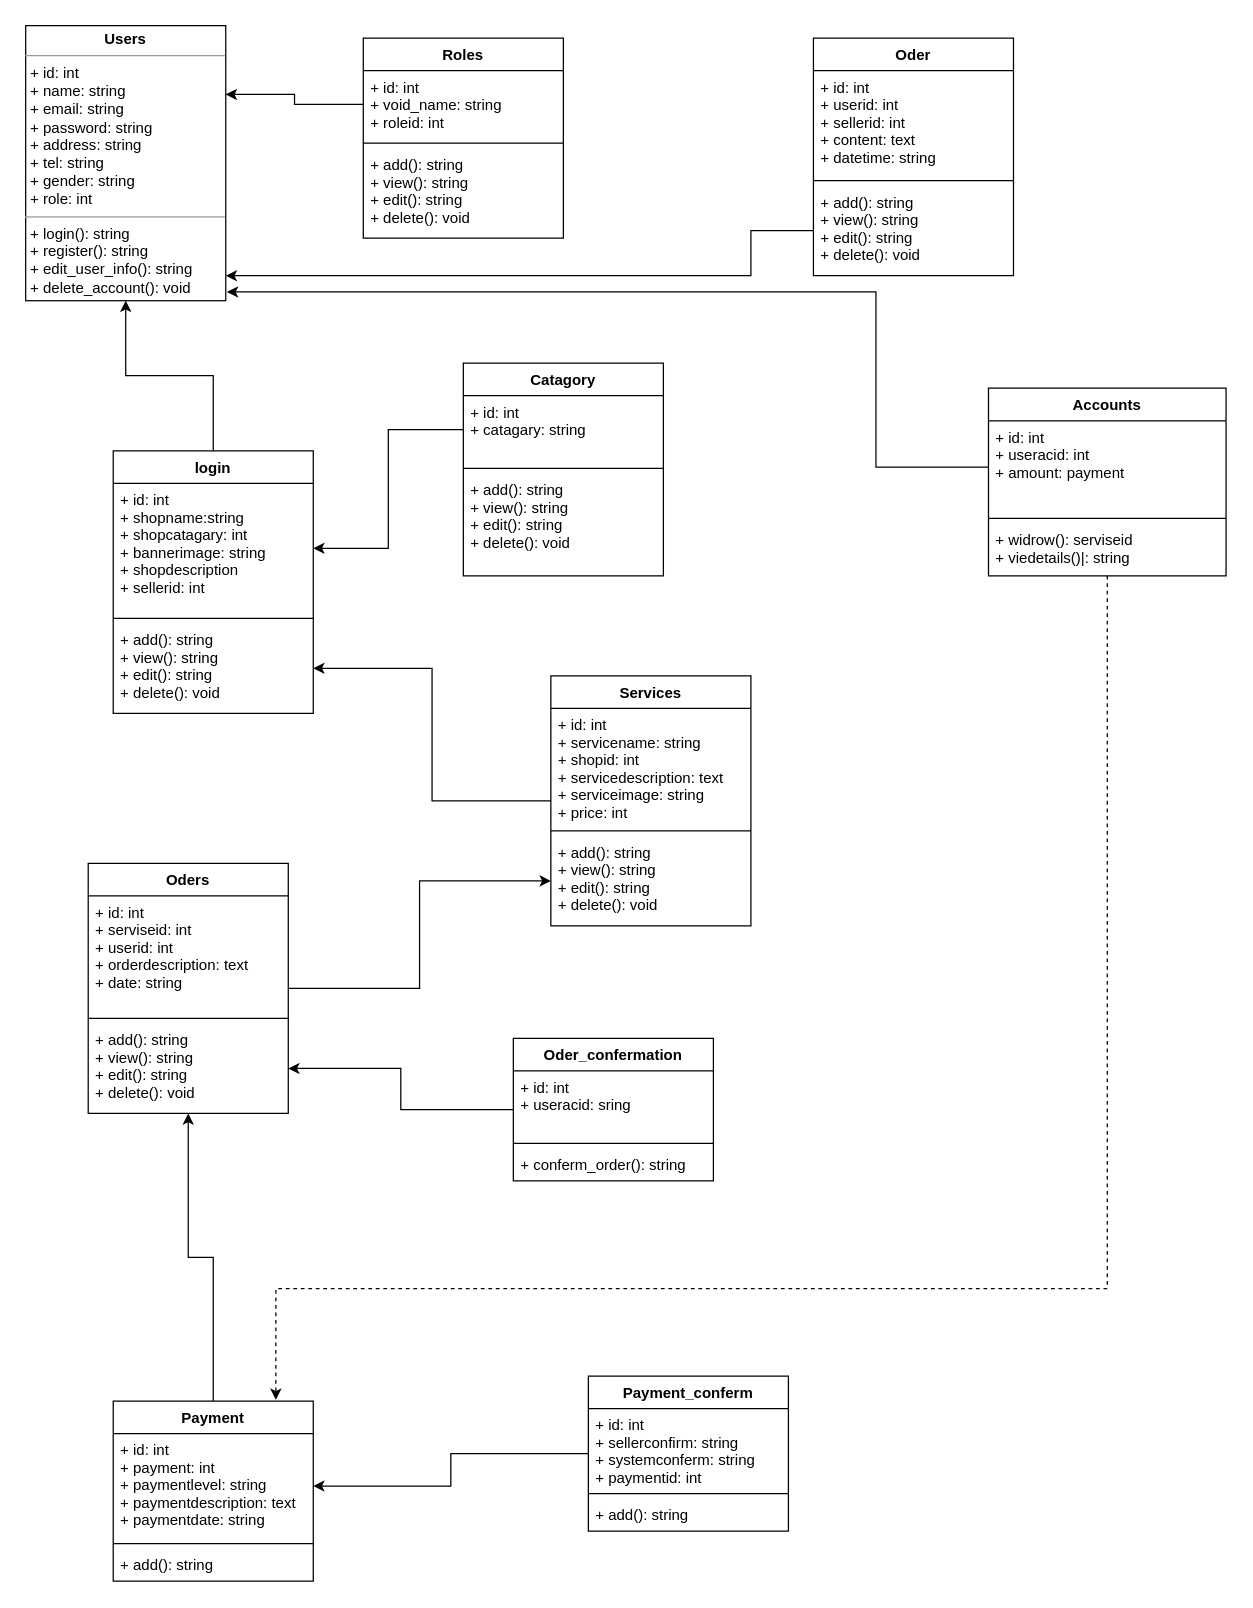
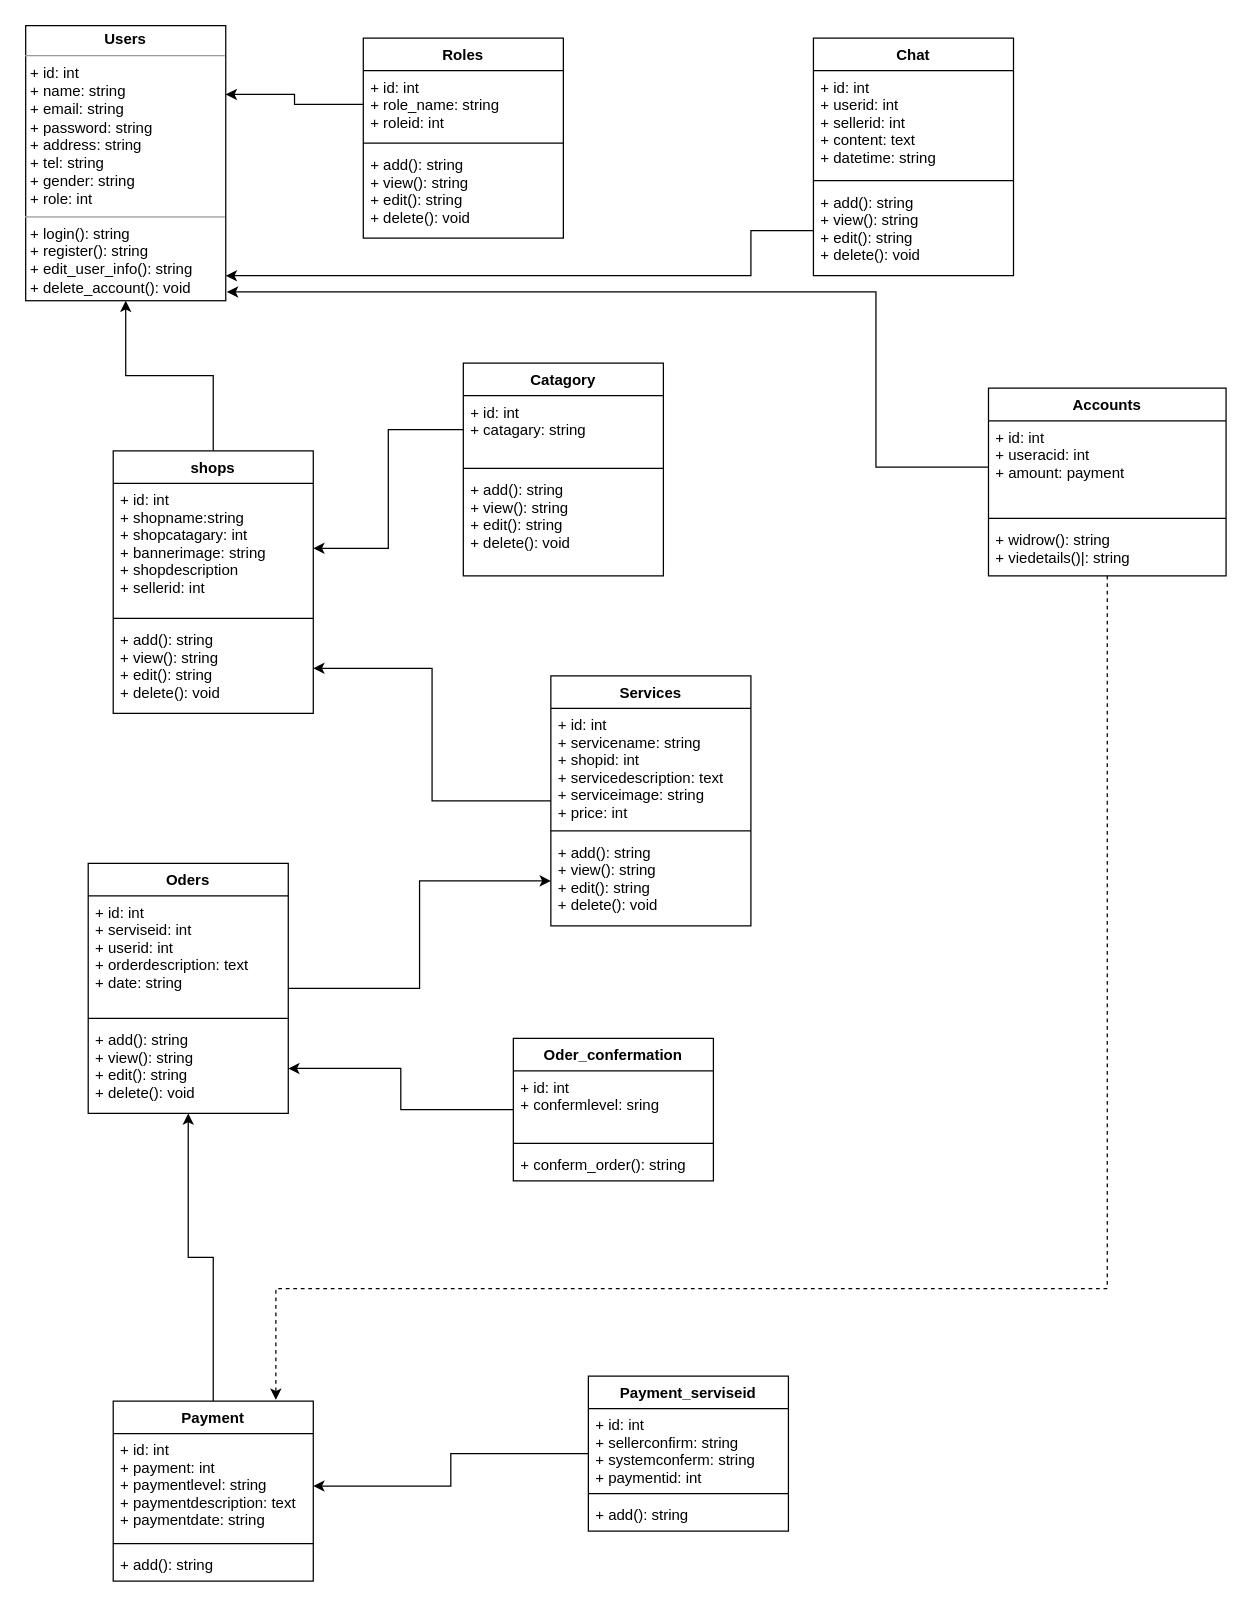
node "Oder": label "Oder" -> "Chat"
node "+ id: int + void_name: string + roleid: int": label "+ id: int + void_name: string + roleid: int" -> "+ id: int + role_name: string + roleid: int"
node "login": label "login" -> "shops"
node "+ widrow(): serviseid + viedetails()|: string": label "+ widrow(): serviseid + viedetails()|: string" -> "+ widrow(): string + viedetails()|: string"
node "+ id: int + useracid: sring": label "+ id: int + useracid: sring" -> "+ id: int + confermlevel: sring"
node "Payment_conferm": label "Payment_conferm" -> "Payment_serviseid"
